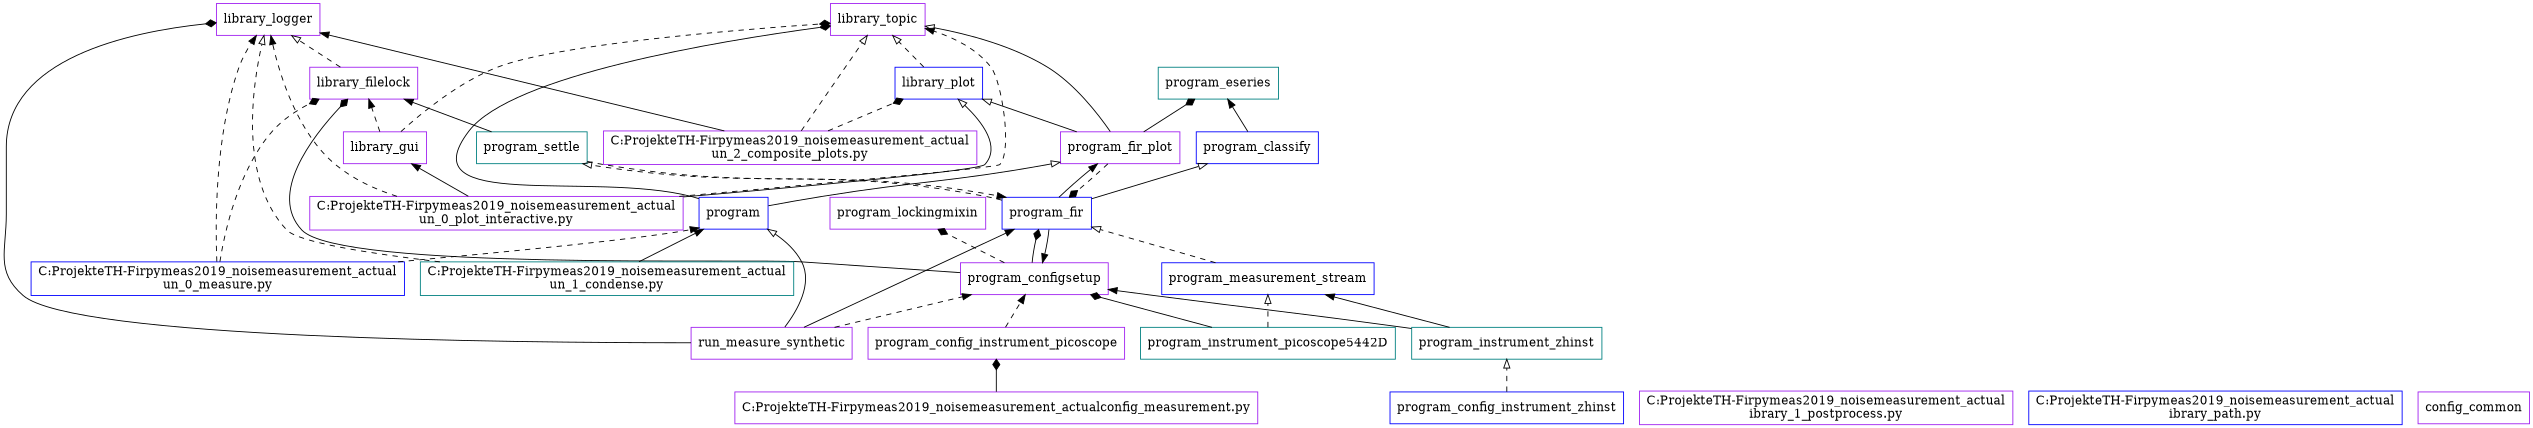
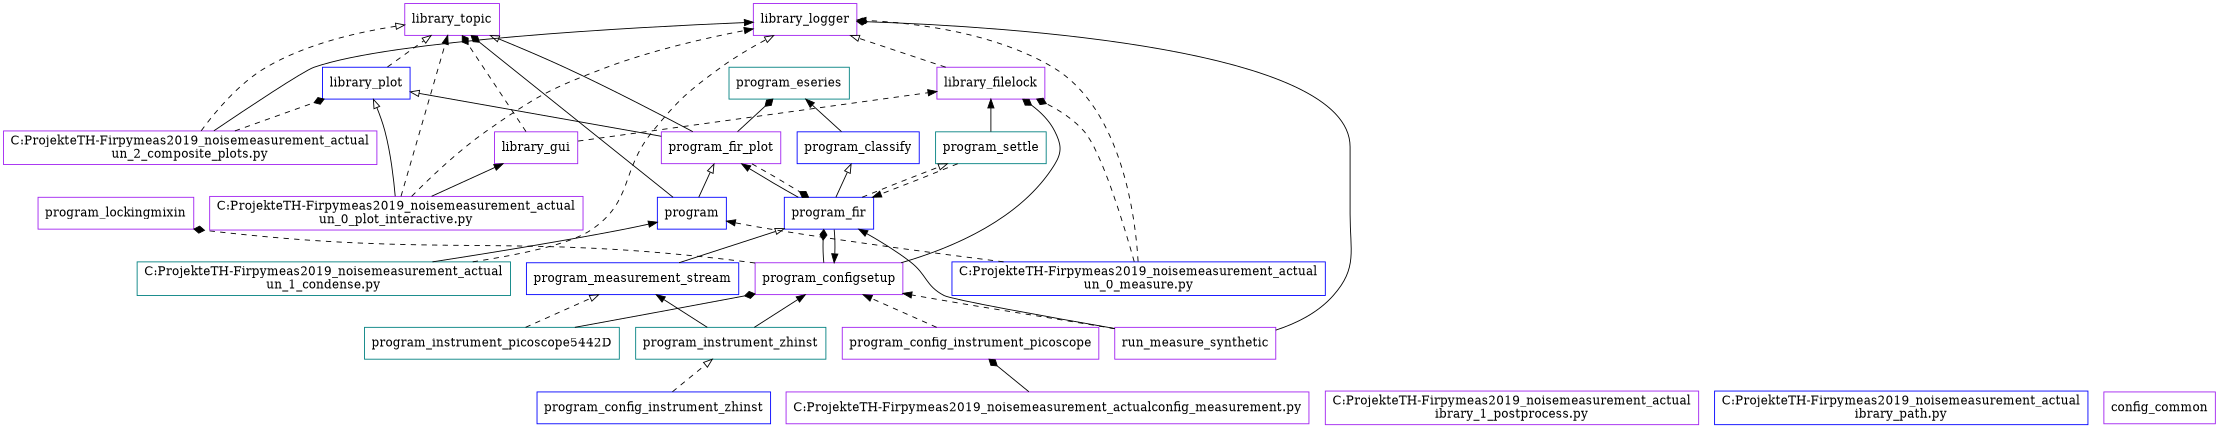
edge "program_measurement_stream" -> "program_fir": style dashed -> solid
edge "run_measure_synthetic" -> "program": removed
